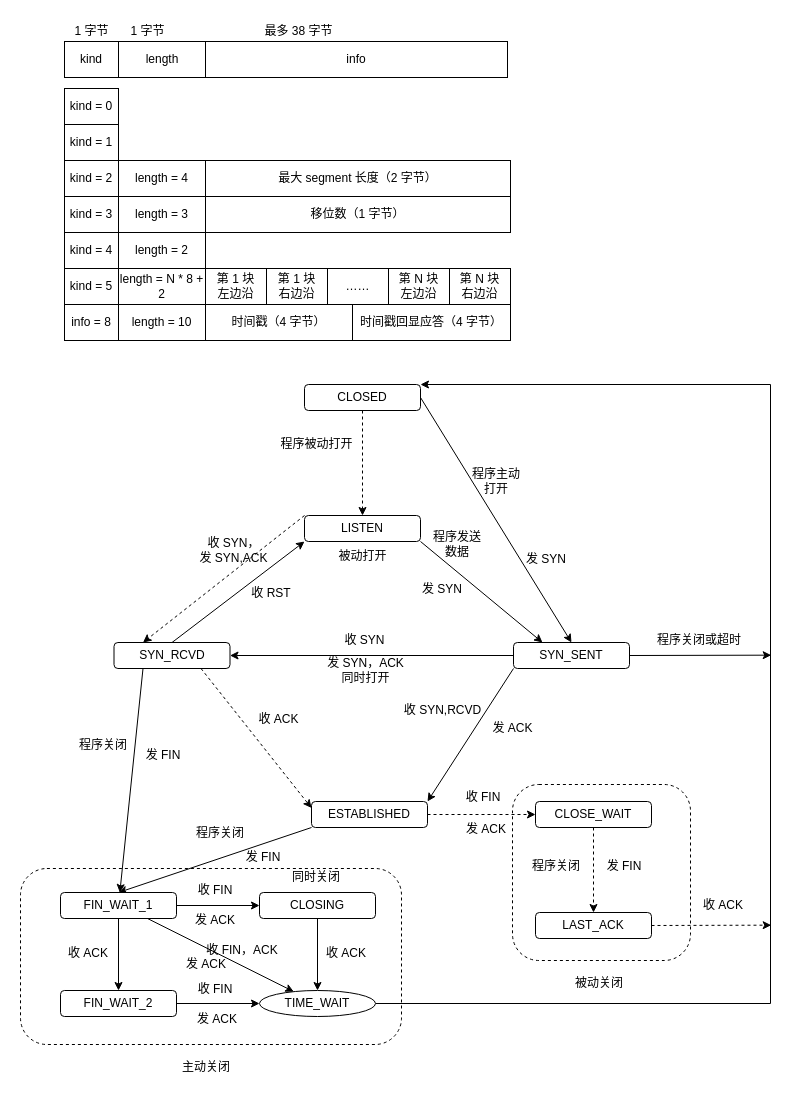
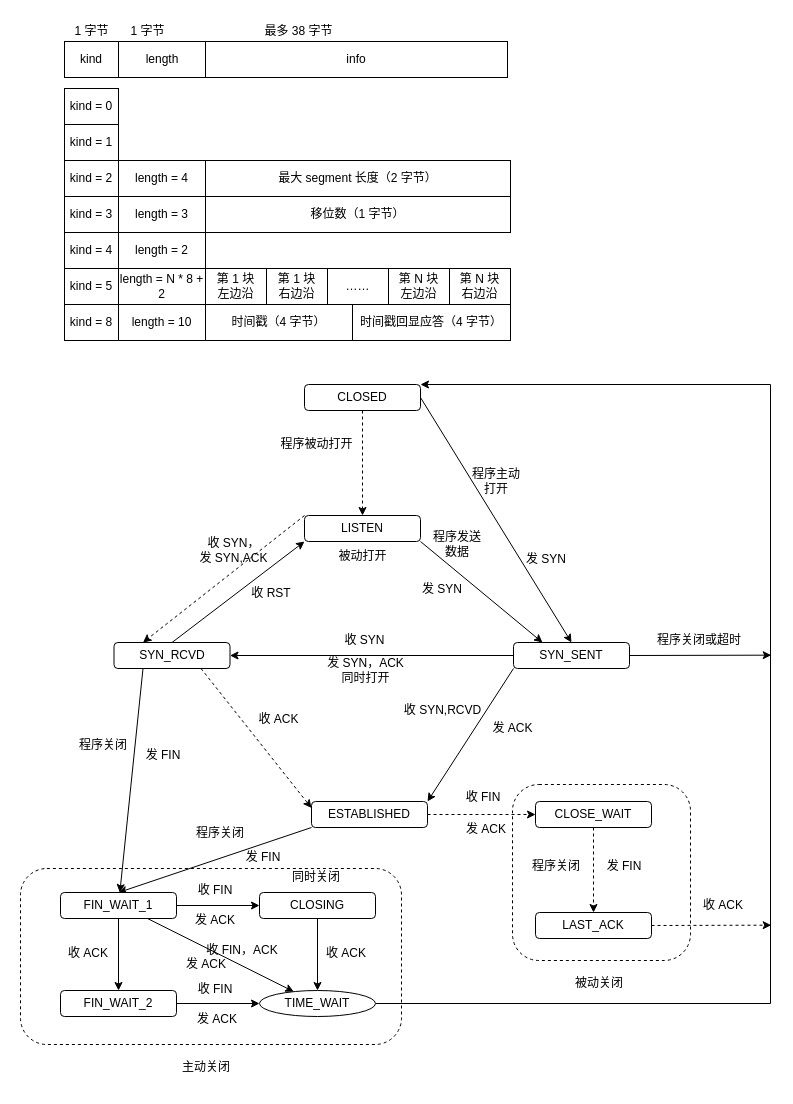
node "info = 8": label "info = 8" -> "kind = 8"
